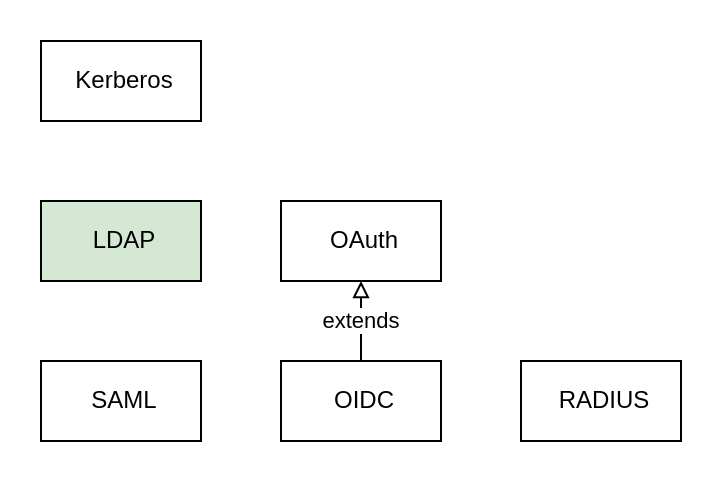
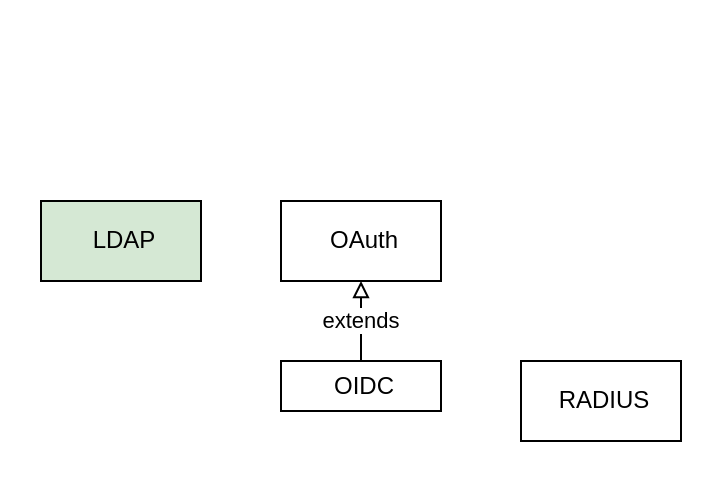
node "Kerberos": removed
node "SAML": removed
node "OIDC": size 160x80 -> 160x50
